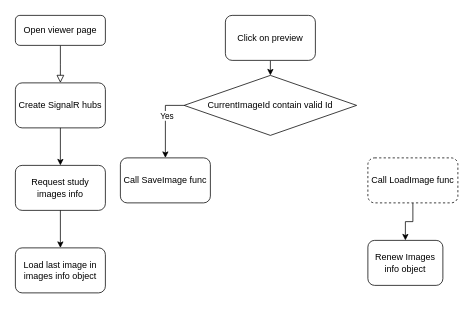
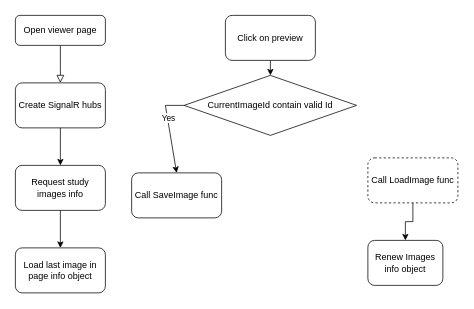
node "Call SaveImage func": moved (165, 180) -> (177, 195)
node "Load last image in images info object": label "Load last image in images info object" -> "Load last image in page info object"
